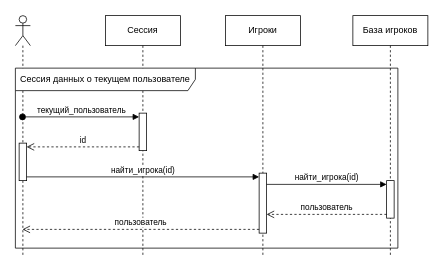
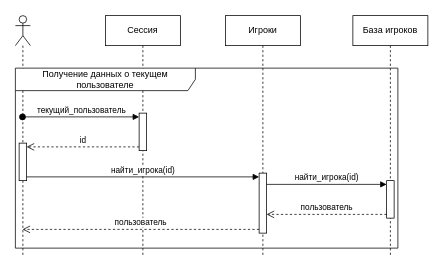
node "Сессия данных о текущем пользователе": label "Сессия данных о текущем пользователе" -> "Получение данных о текущем пользователе"
